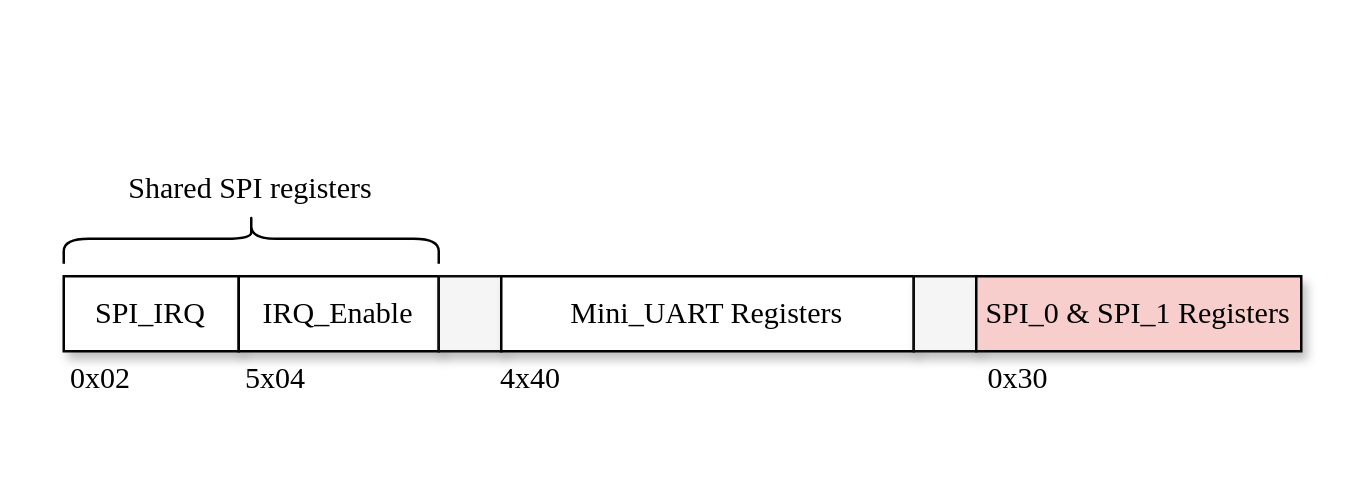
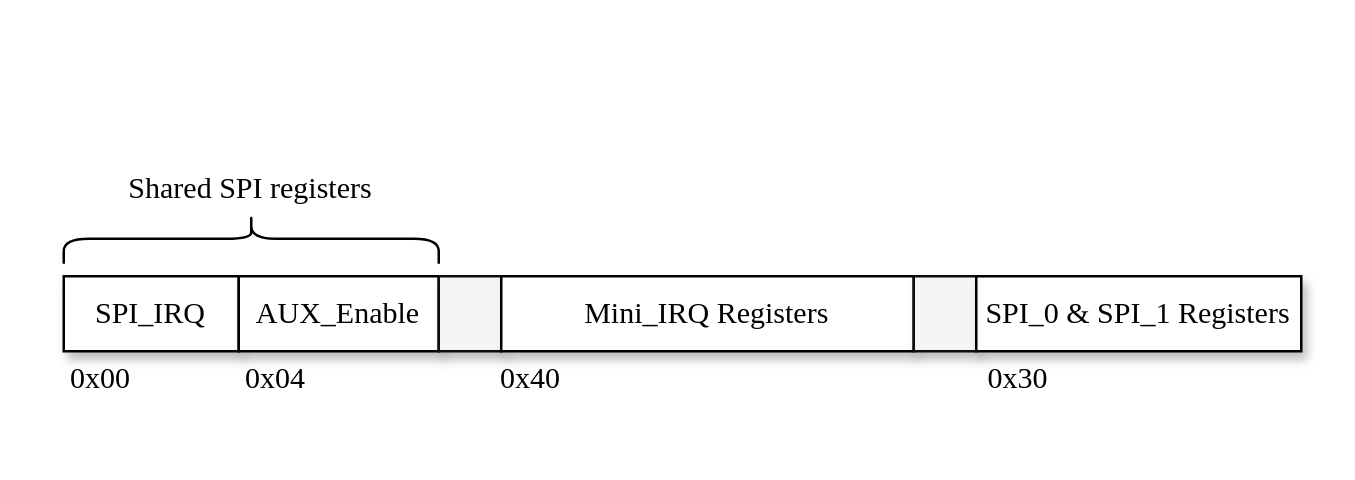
node "IRQ_Enable": label "IRQ_Enable" -> "AUX_Enable"
node "Mini_UART Registers": label "Mini_UART Registers" -> "Mini_IRQ Registers"
node "SPI_0 & SPI_1 Registers": fillcolor #f8cecc -> #ffffff
node "0x02": label "0x02" -> "0x00"
node "5x04": label "5x04" -> "0x04"
node "4x40": label "4x40" -> "0x40"
